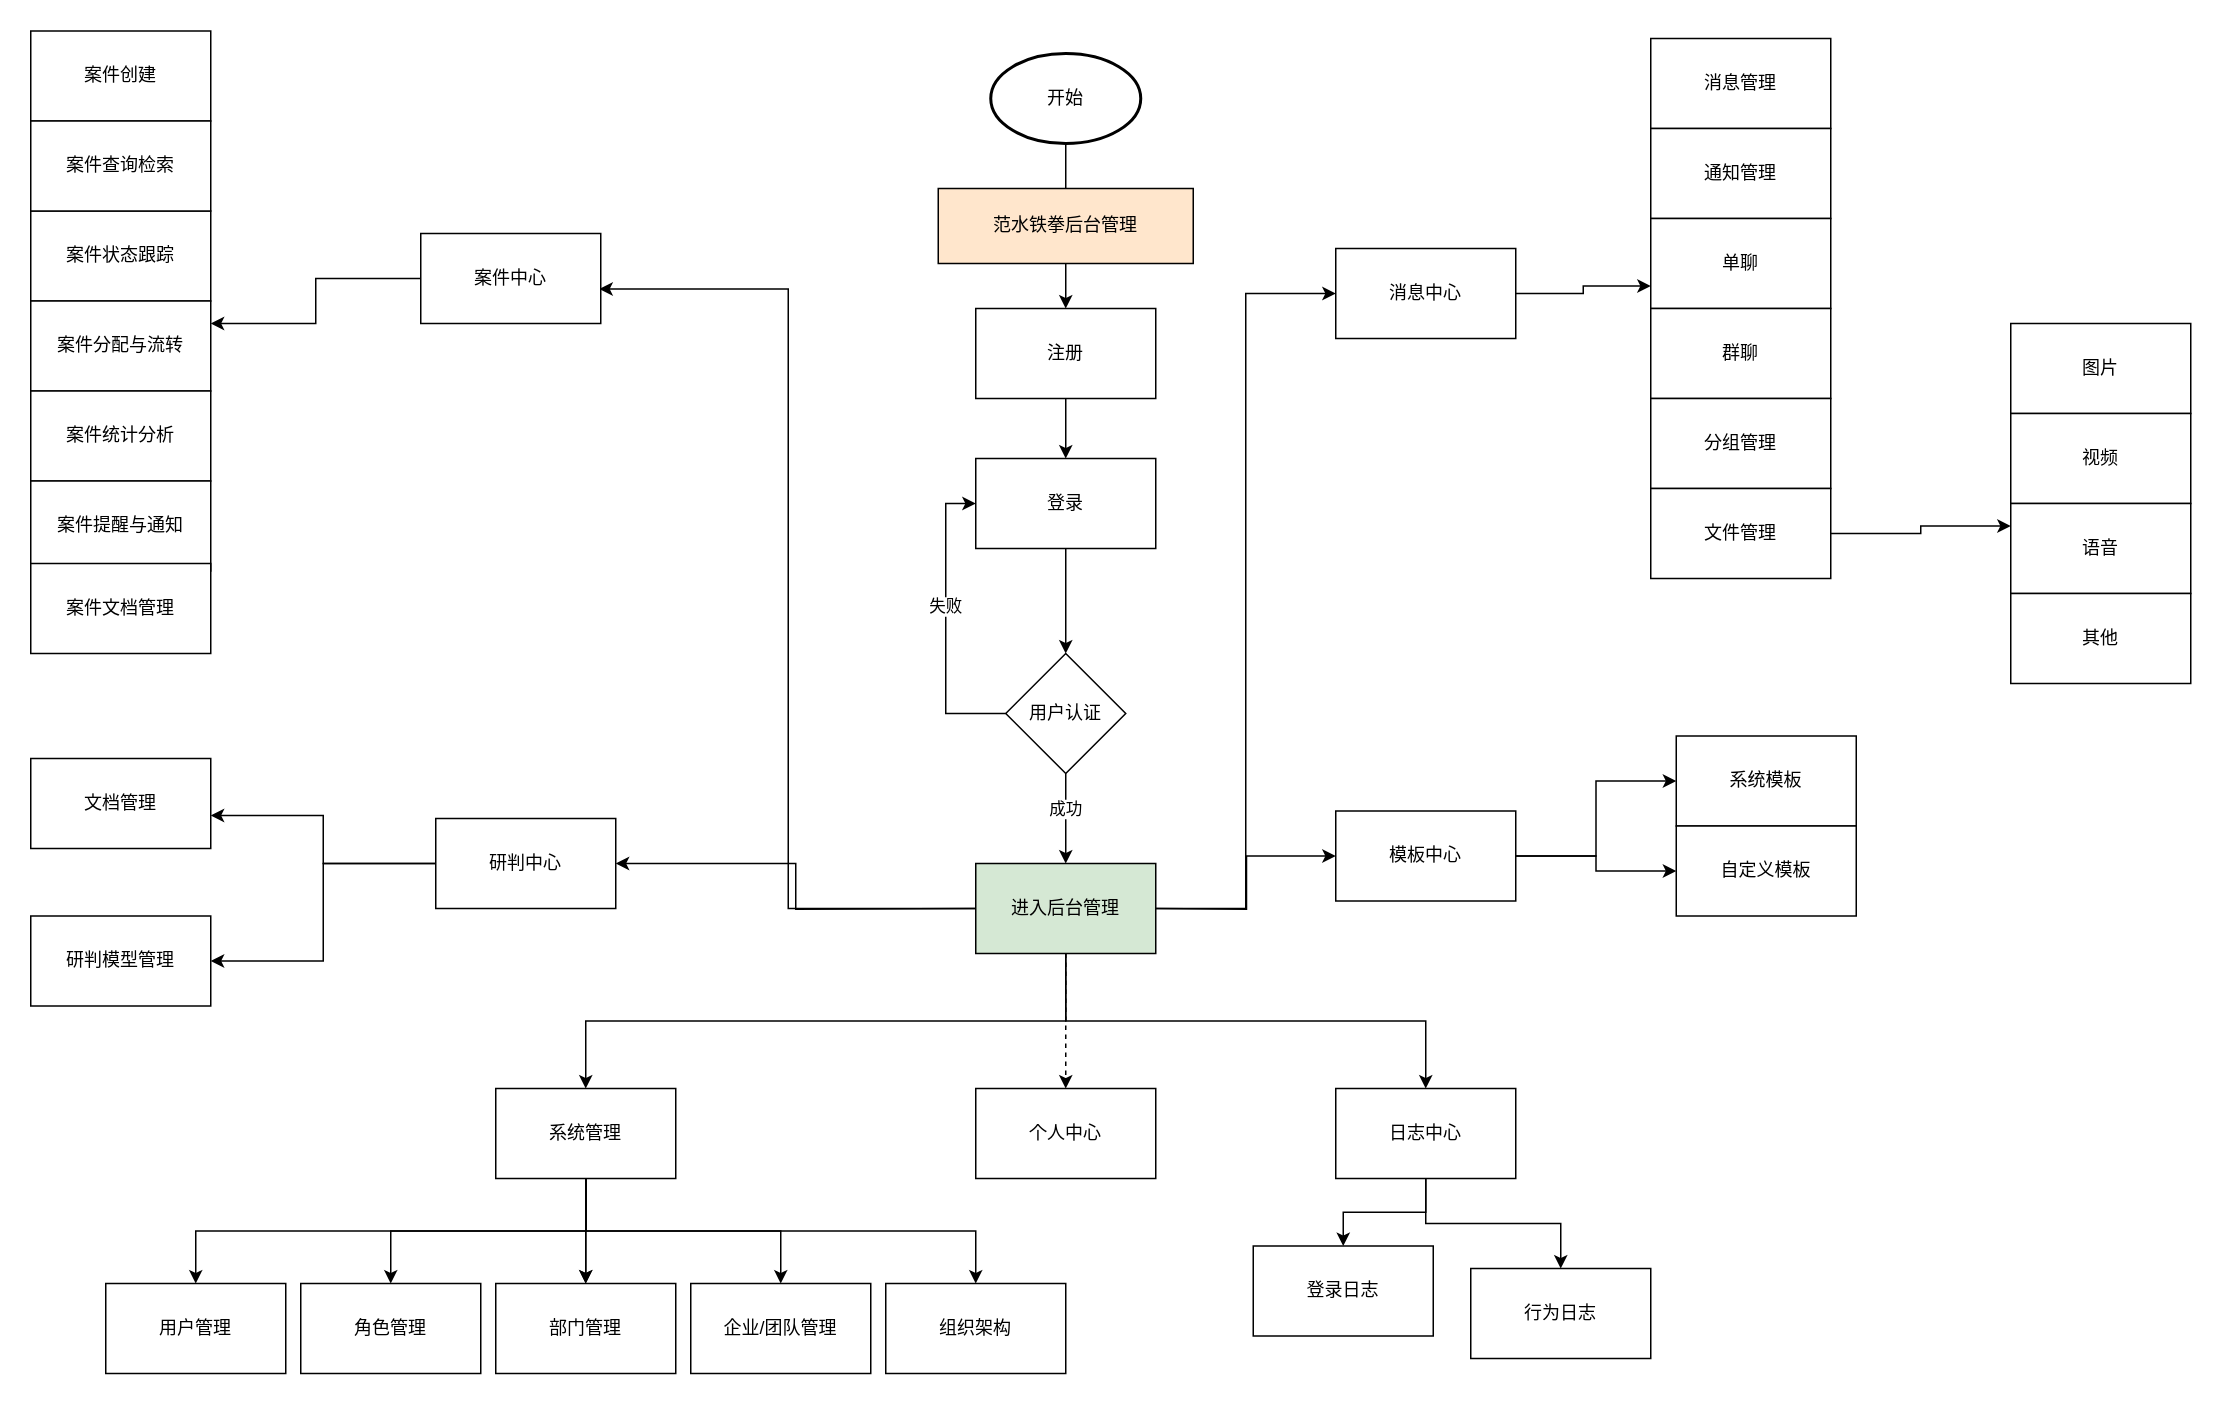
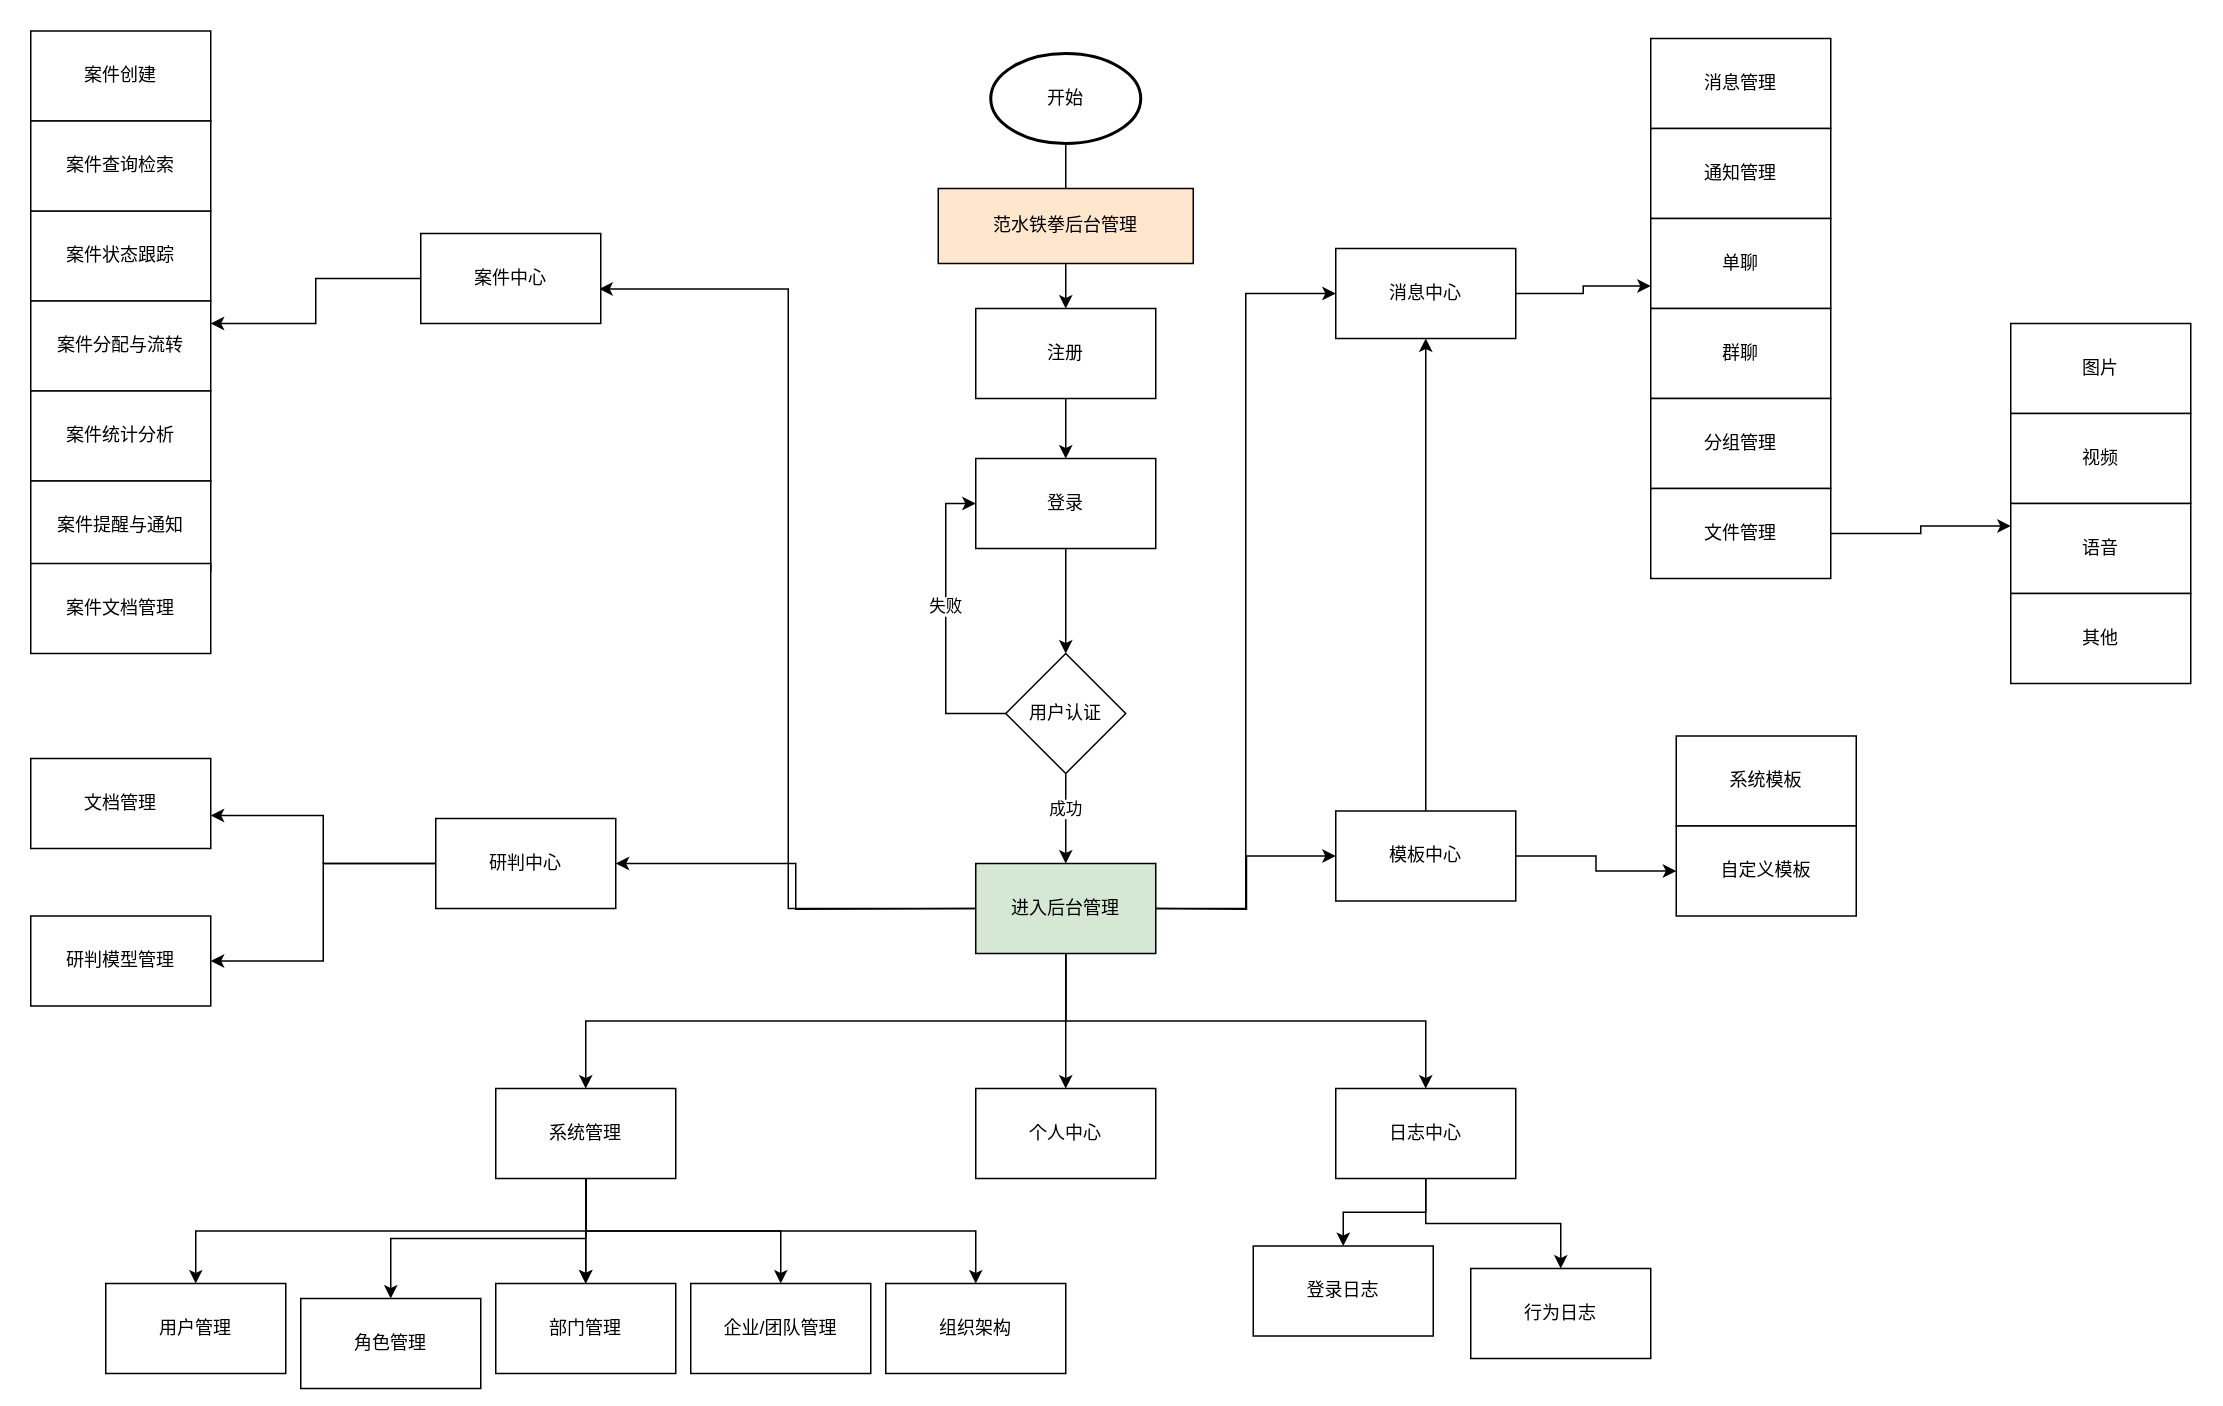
edge "模板中心" -> "系统模板": now "模板中心" -> "消息中心"
edge "进入后台管理" -> "个人中心": style dashed -> solid
node "角色管理": moved (391, 1328) -> (391, 1343)
